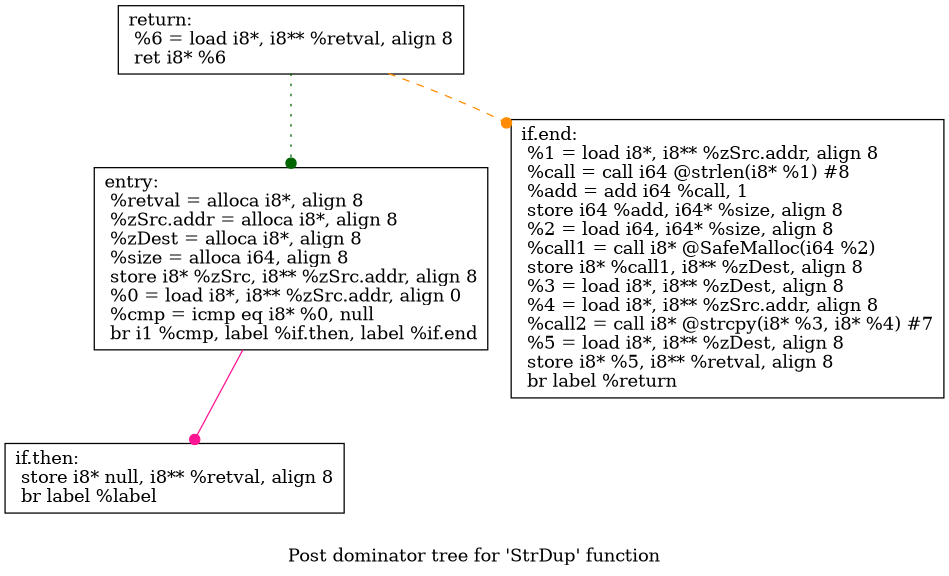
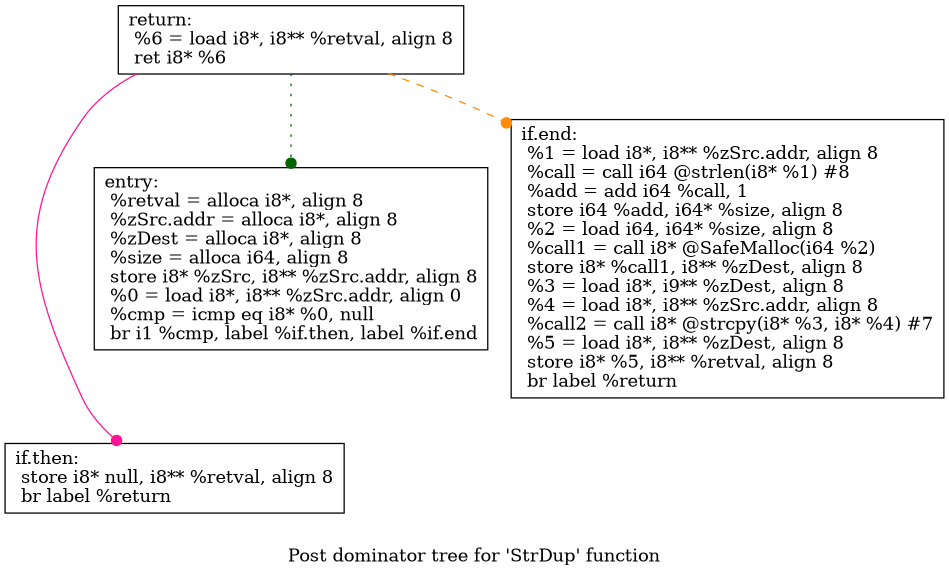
node "if.end:": text "%3 = load i8*, i8** %zDest, align 8" -> "%3 = load i8*, i9** %zDest, align 8"
edge "entry:" -> "if.then:": now "return:" -> "if.then:"
node "if.then:": text "br label %label" -> "br label %return"
